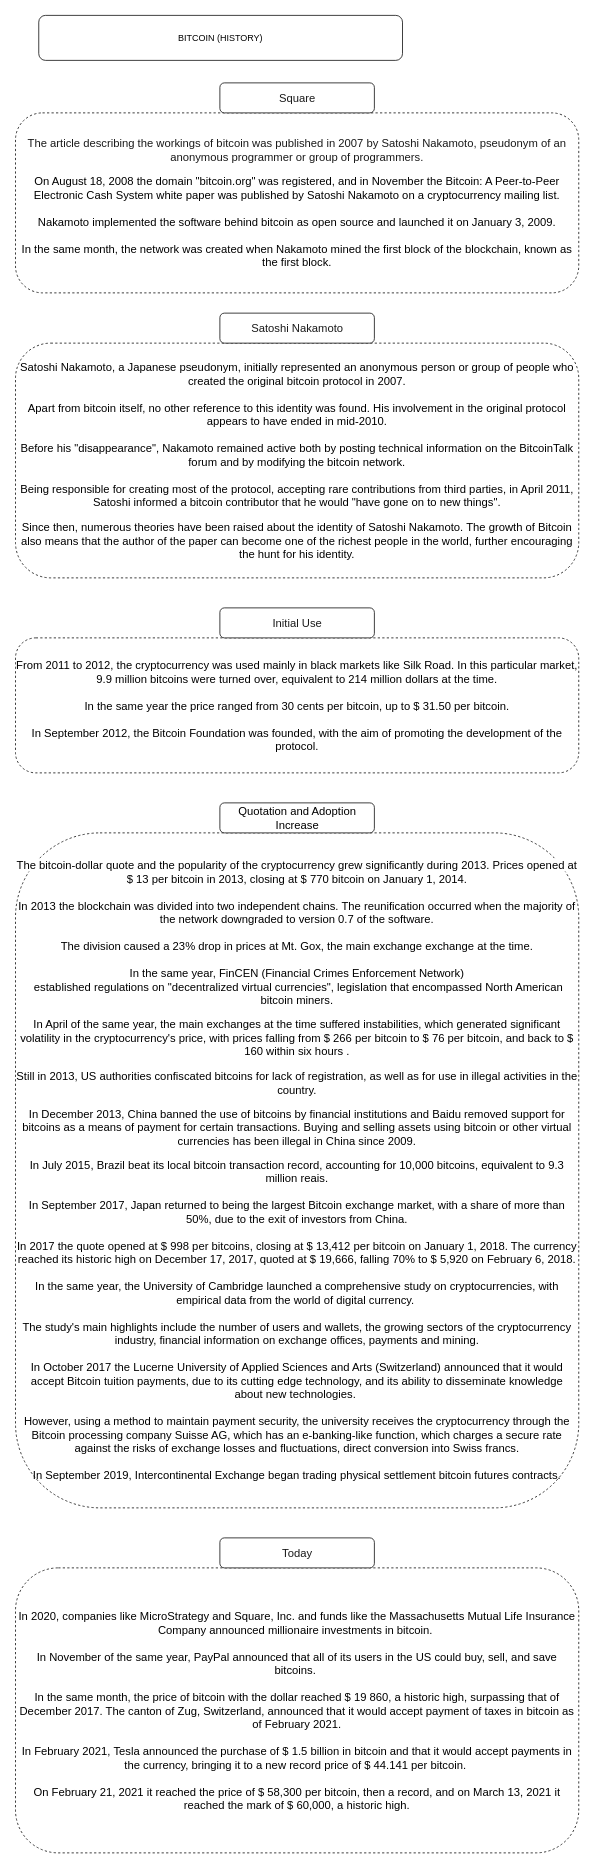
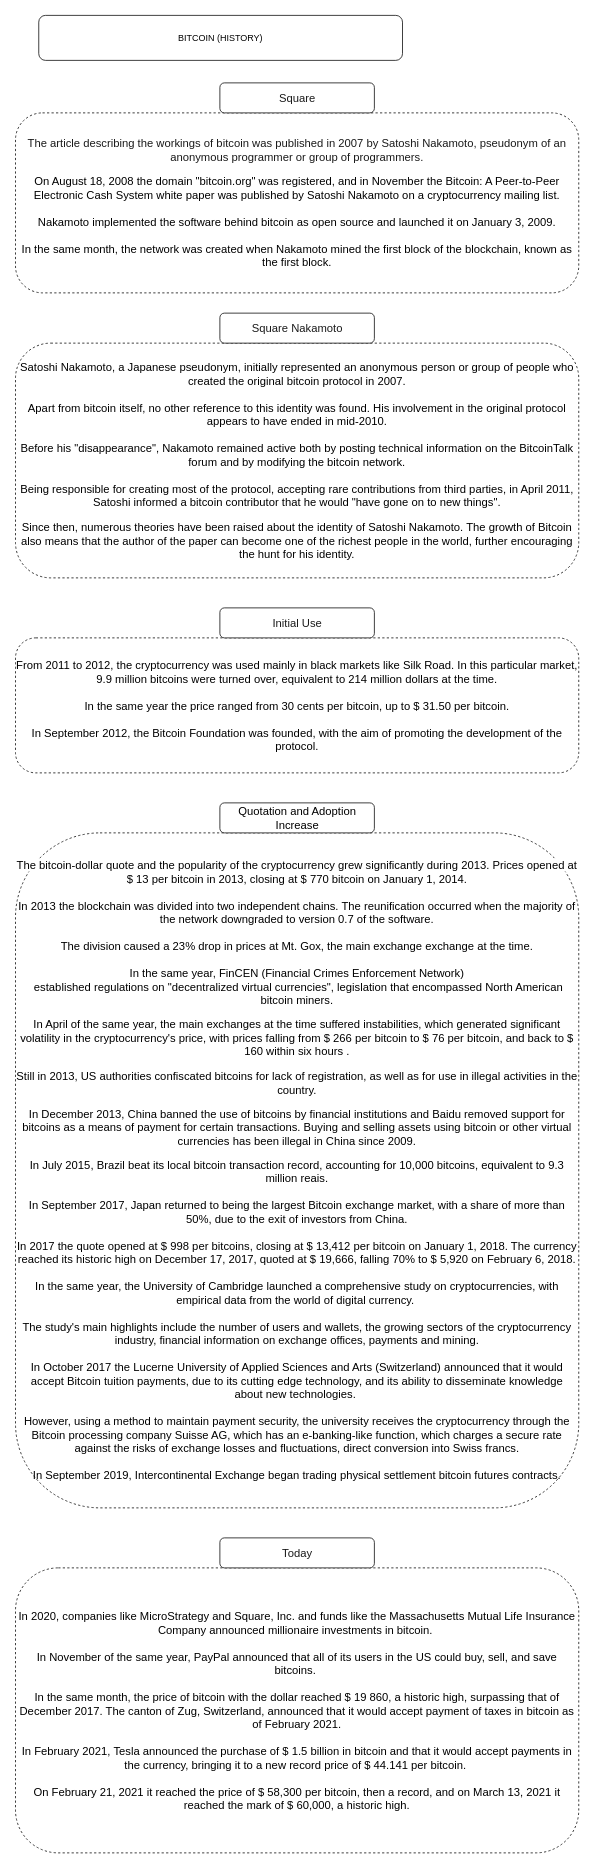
node "Satoshi Nakamoto": label "Satoshi Nakamoto" -> "Square Nakamoto"
